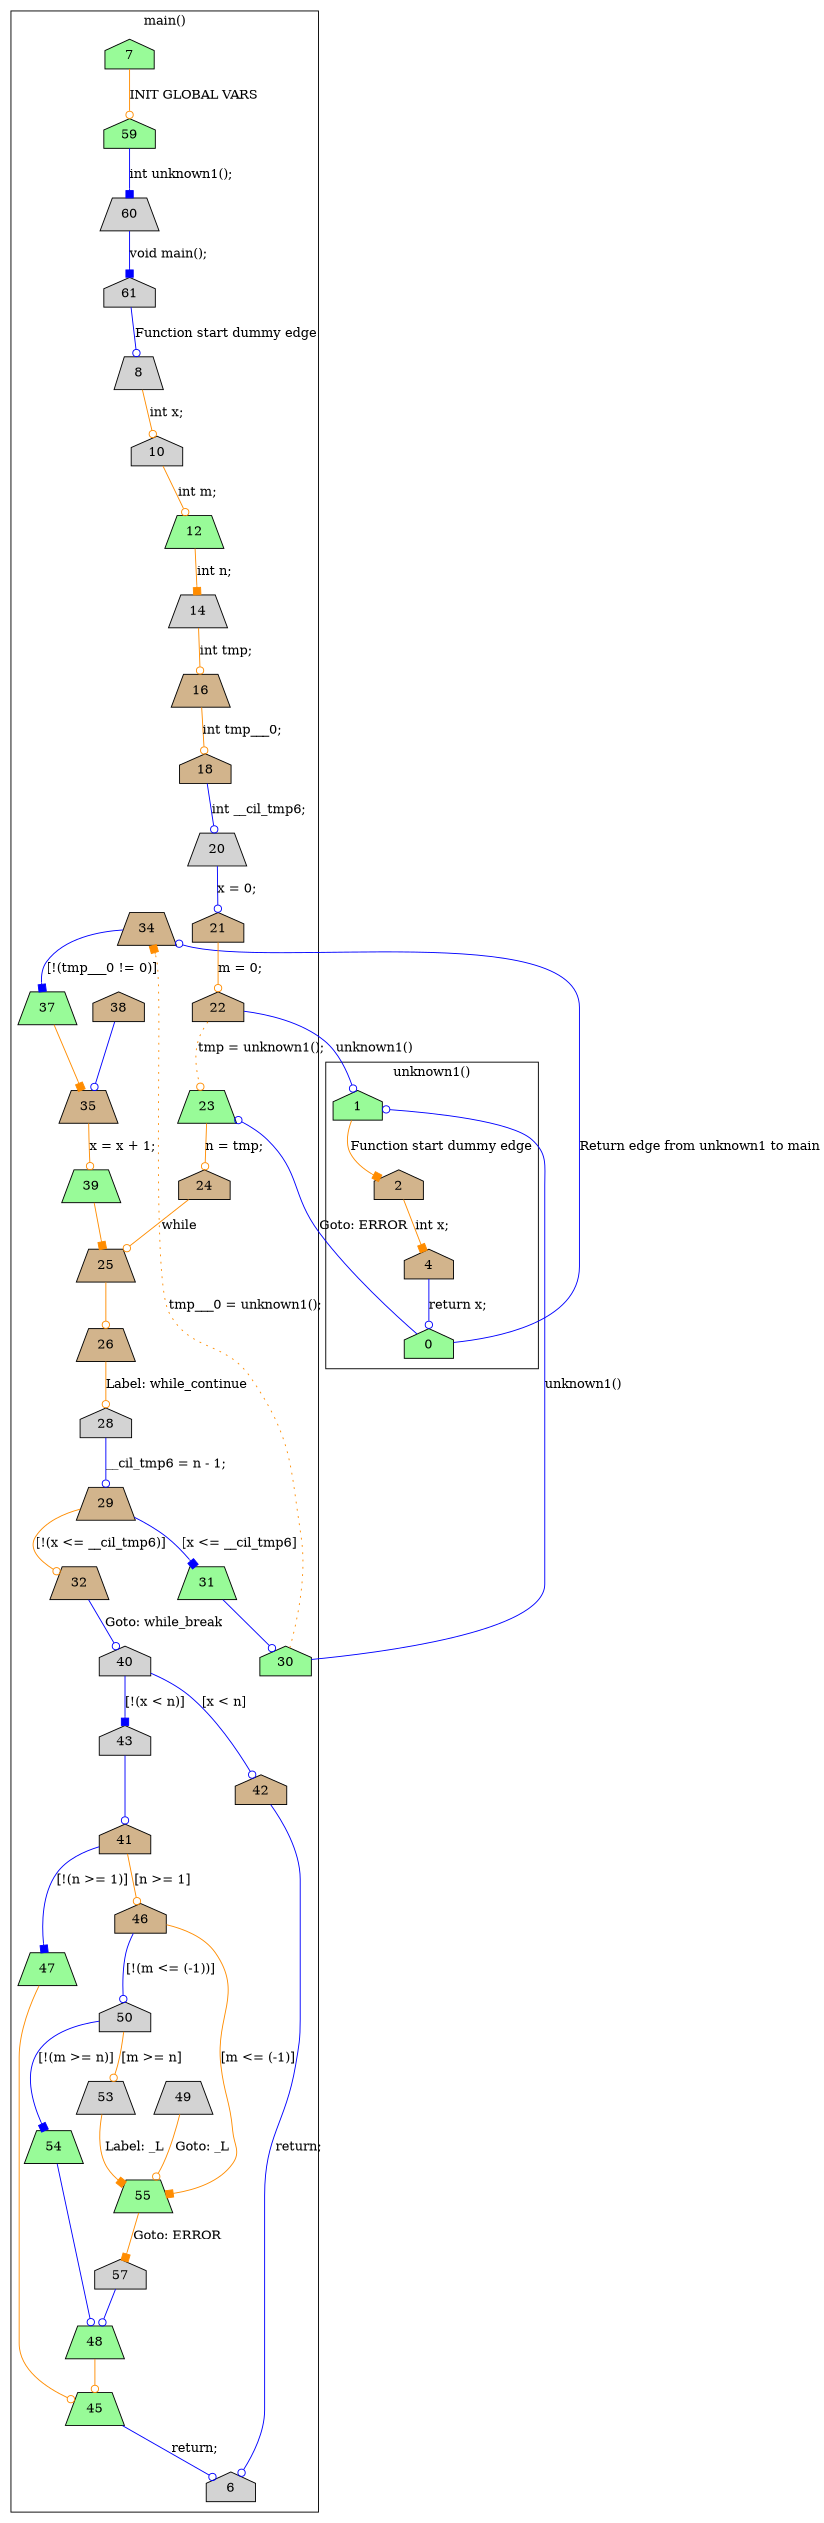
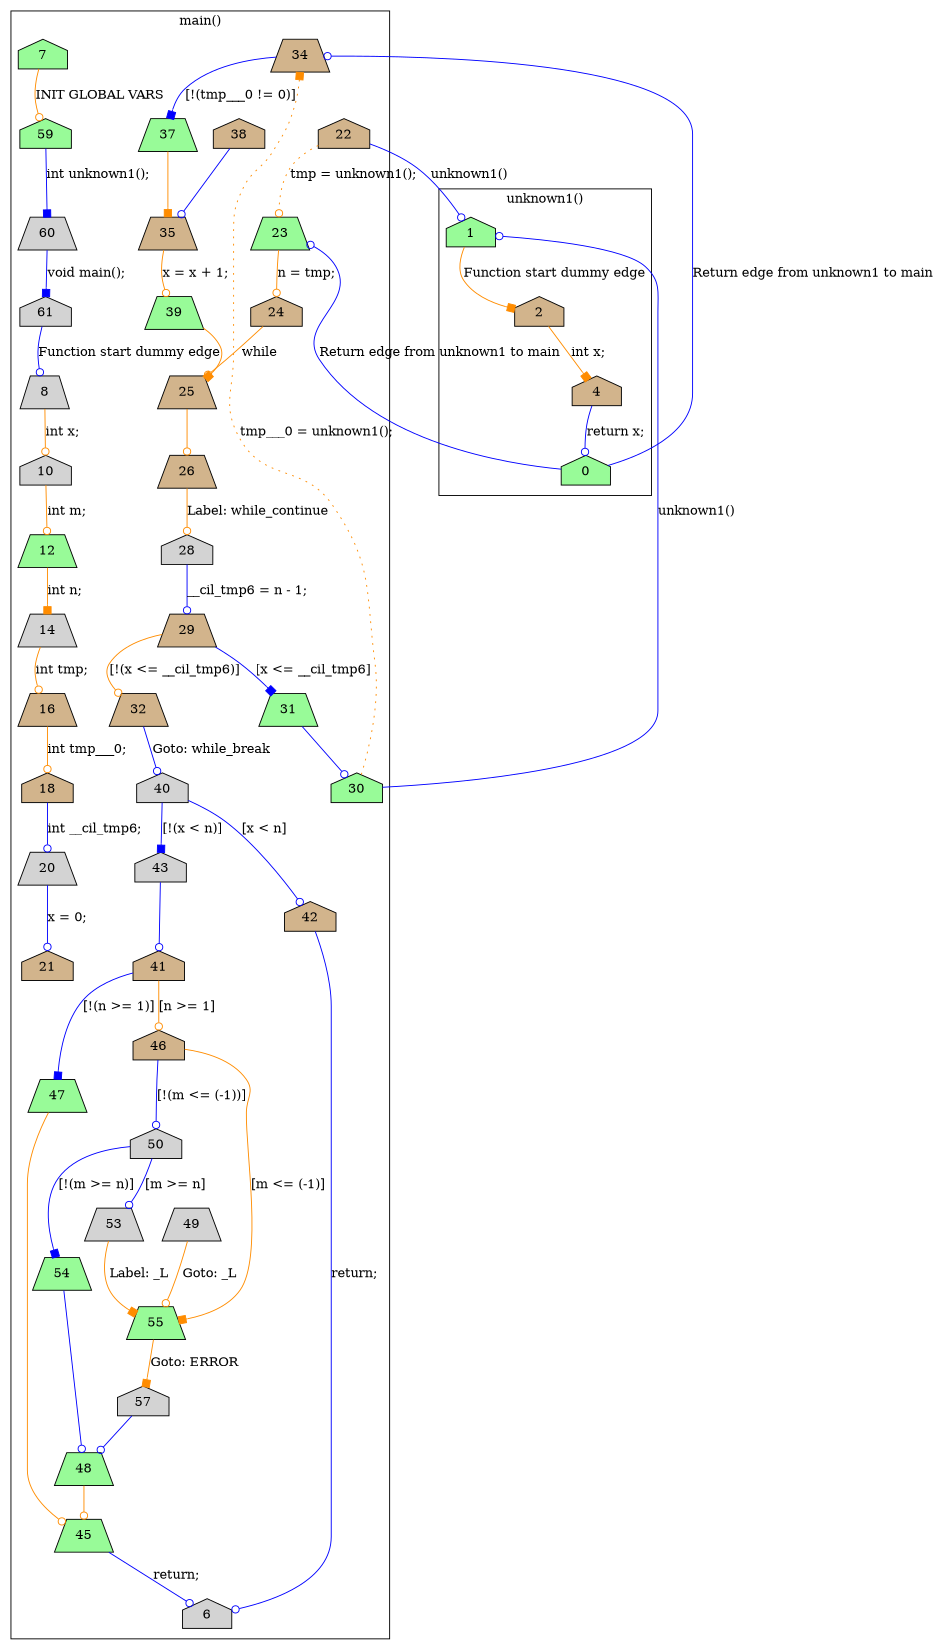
edge "21" -> "22": removed, label "m = 0;"
edge "0" -> "23": label "Goto: ERROR" -> "Return edge from unknown1 to main"
edge "50" -> "53": color darkorange -> blue
